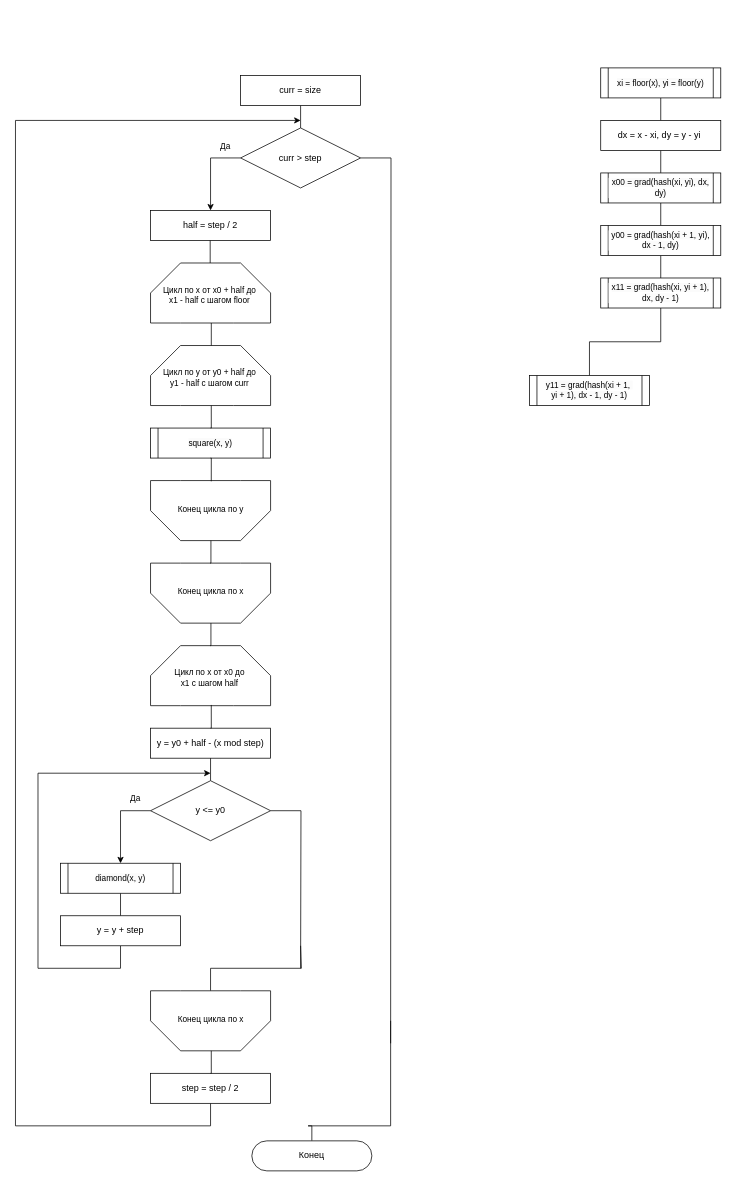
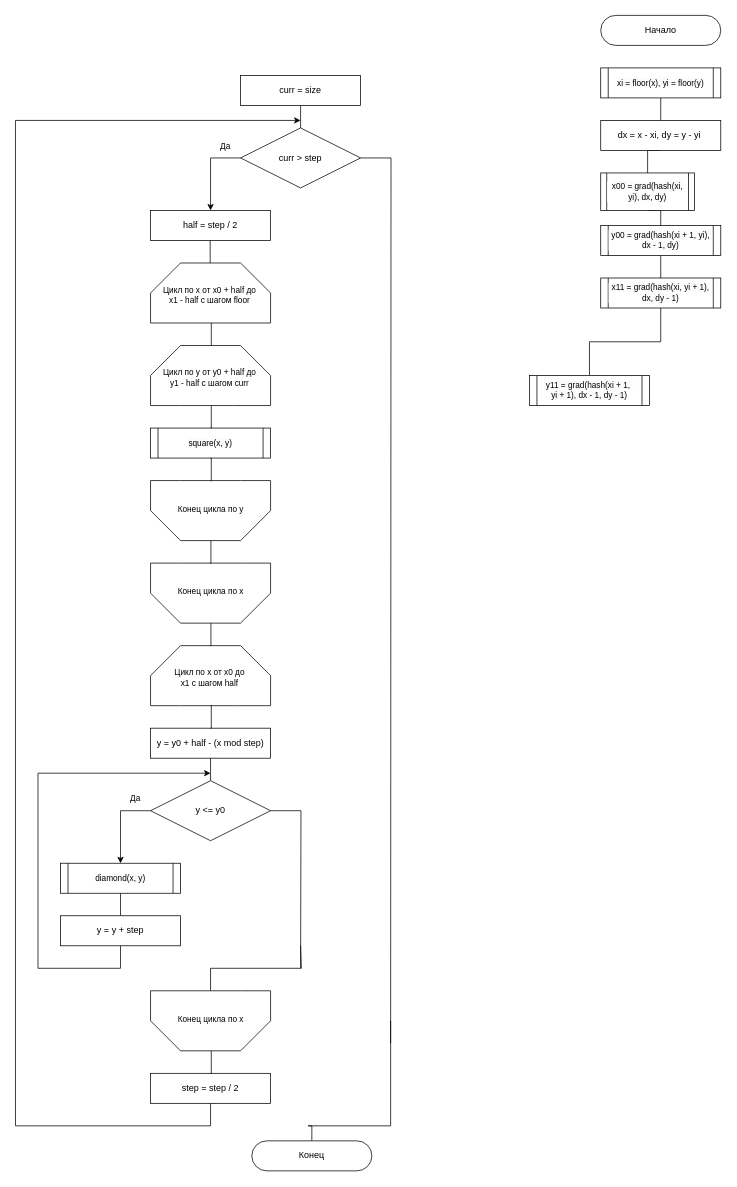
node "Начало": added
node "x00 = grad(hash(xi, yi), dx, dy)": size 120x30 -> 94x38
